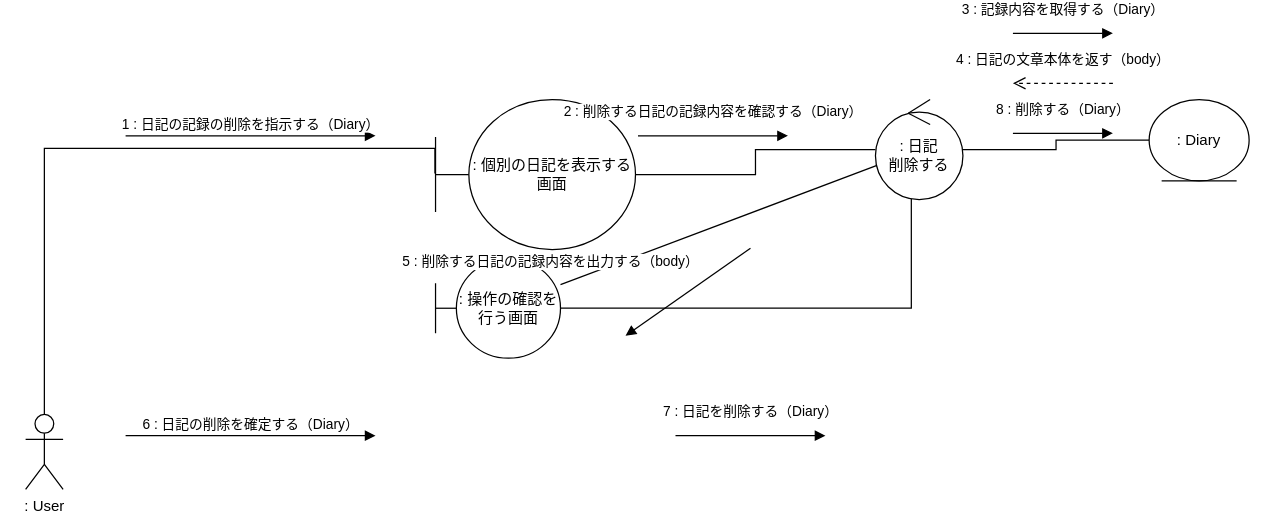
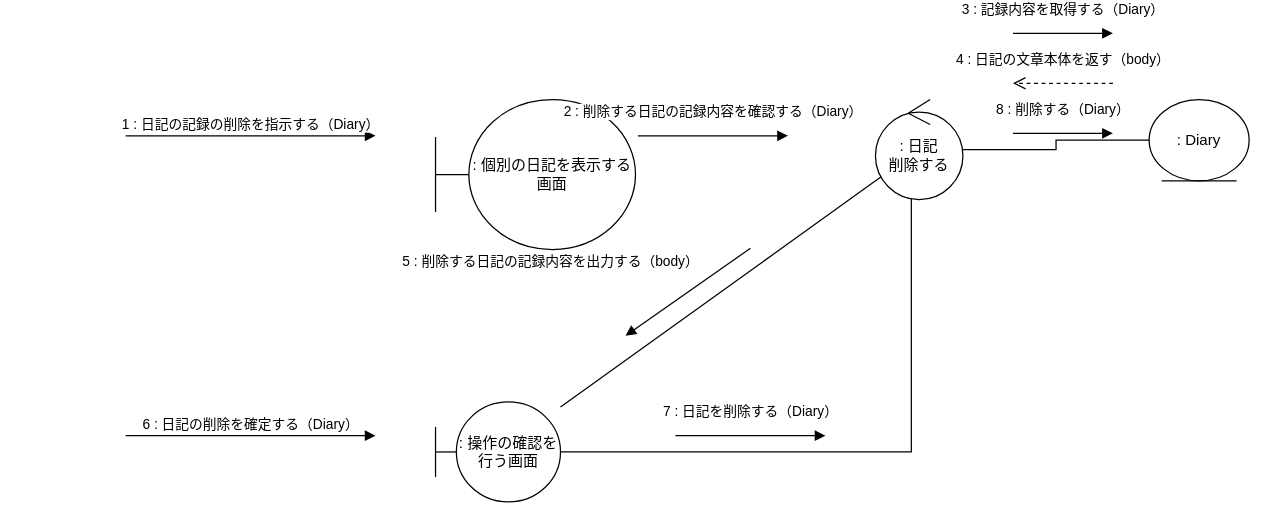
edge ": 個別の日記を表示する画面" -- ": User": removed
edge ": 日記 削除する" -- ": 個別の日記を表示する画面": removed
node ": 操作の確認を行う画面": moved (498, 308) -> (498, 452)
node ": User": removed
